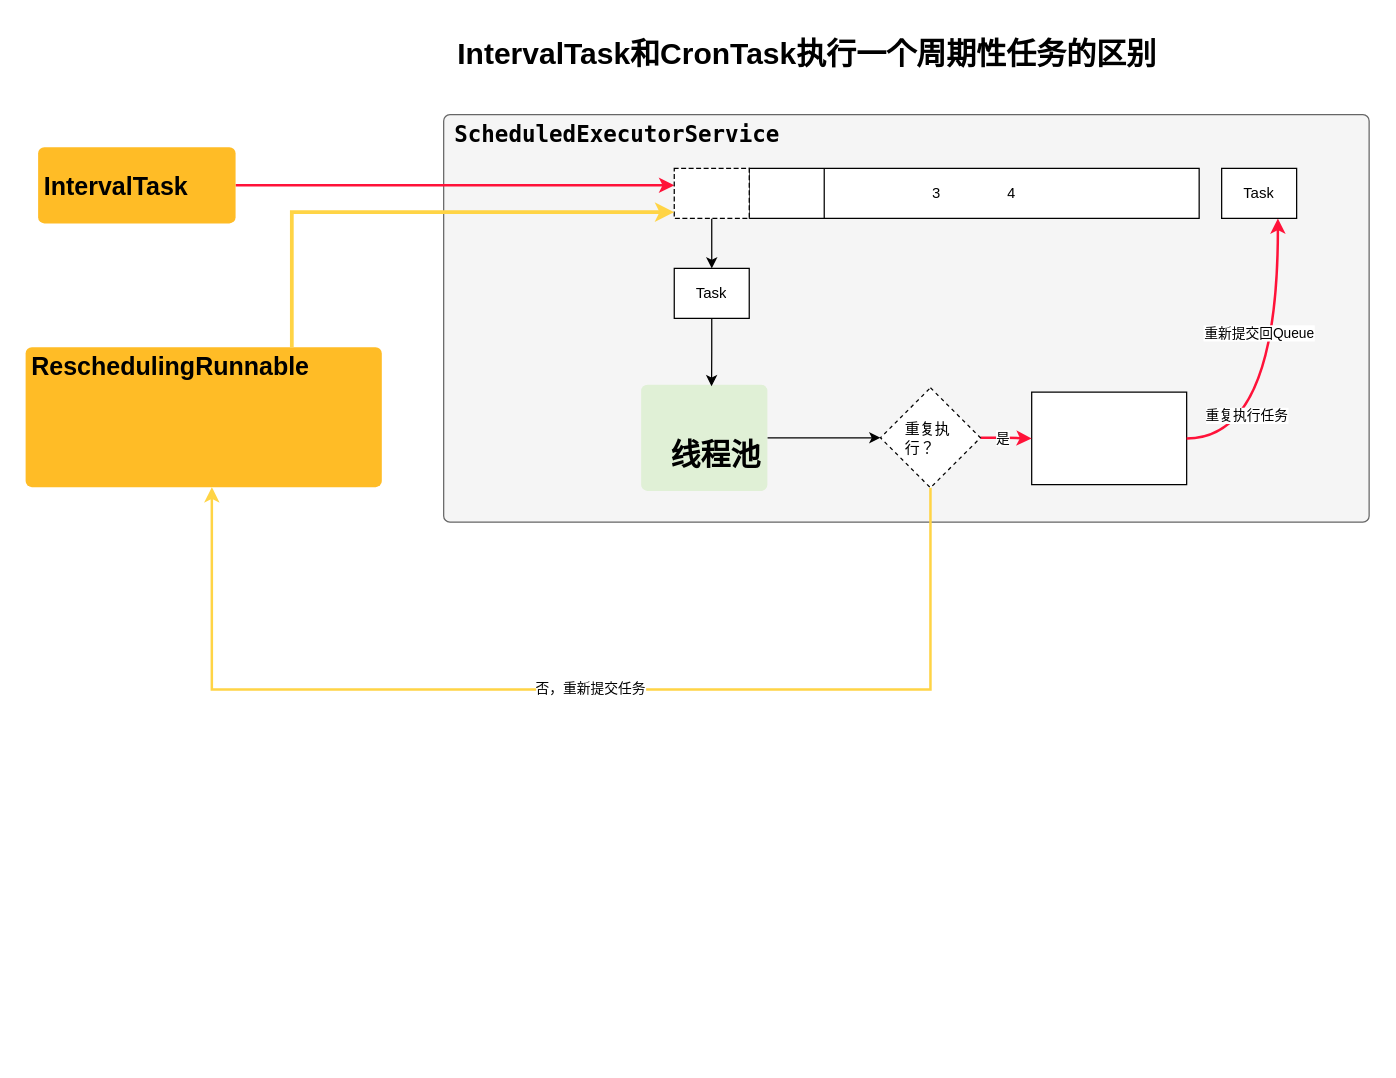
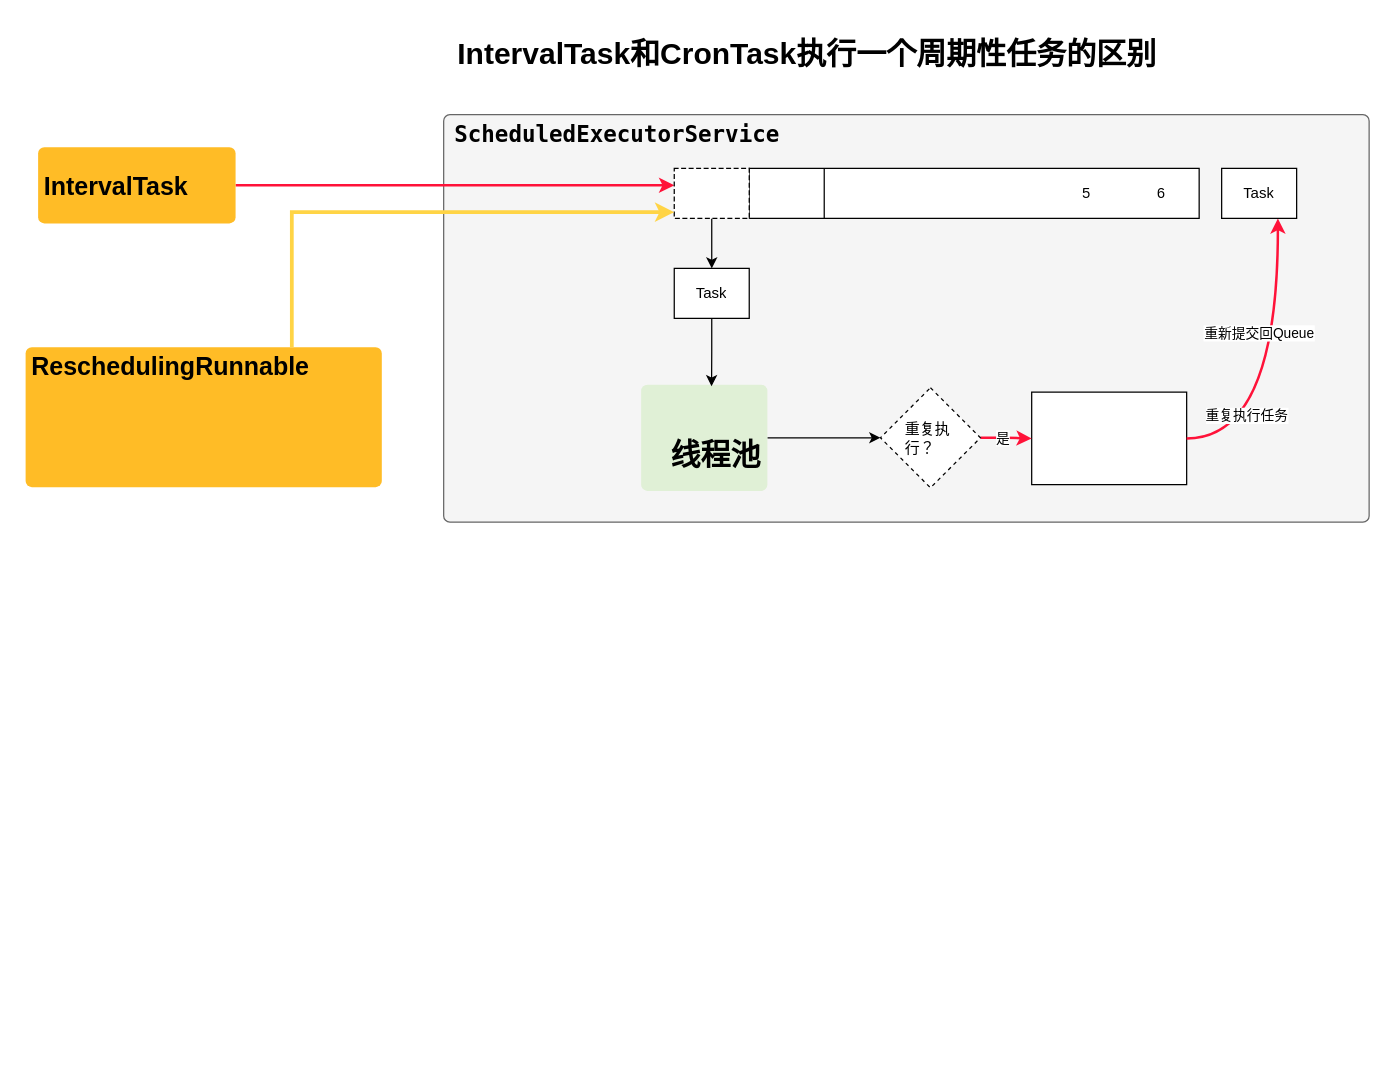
node "3": removed
node "4": removed
node "5": added
node "6": added
edge "重复执行？" -> "ReschedulingRunnable": removed, label "否，重新提交任务"
